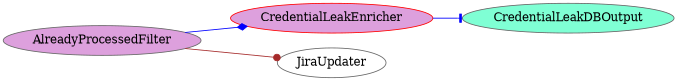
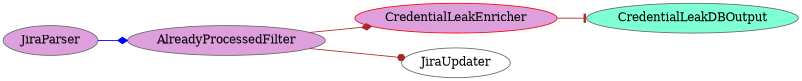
edge "CredentialLeakEnricher" -> "CredentialLeakDBOutput": color blue -> brown
edge "AlreadyProcessedFilter" -> "CredentialLeakEnricher": color blue -> brown
node "JiraParser": added
